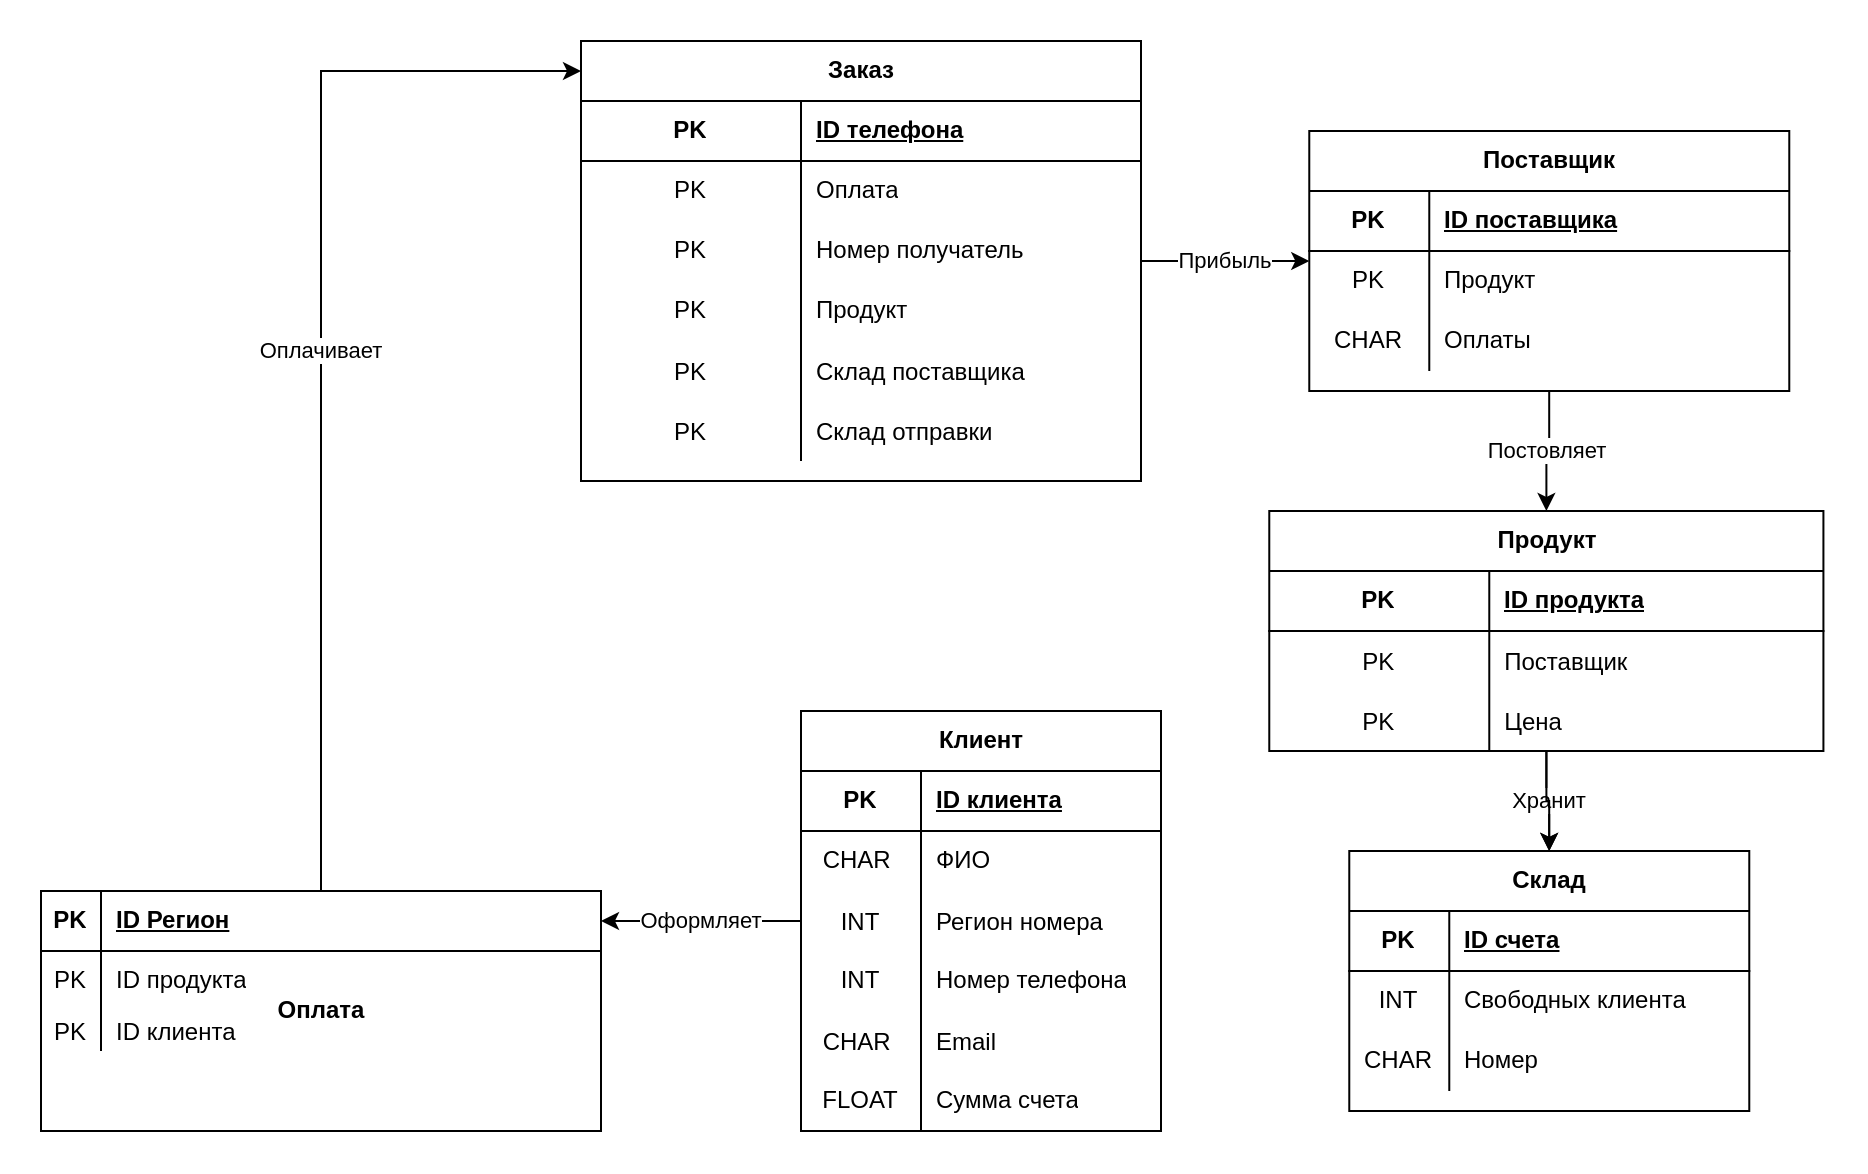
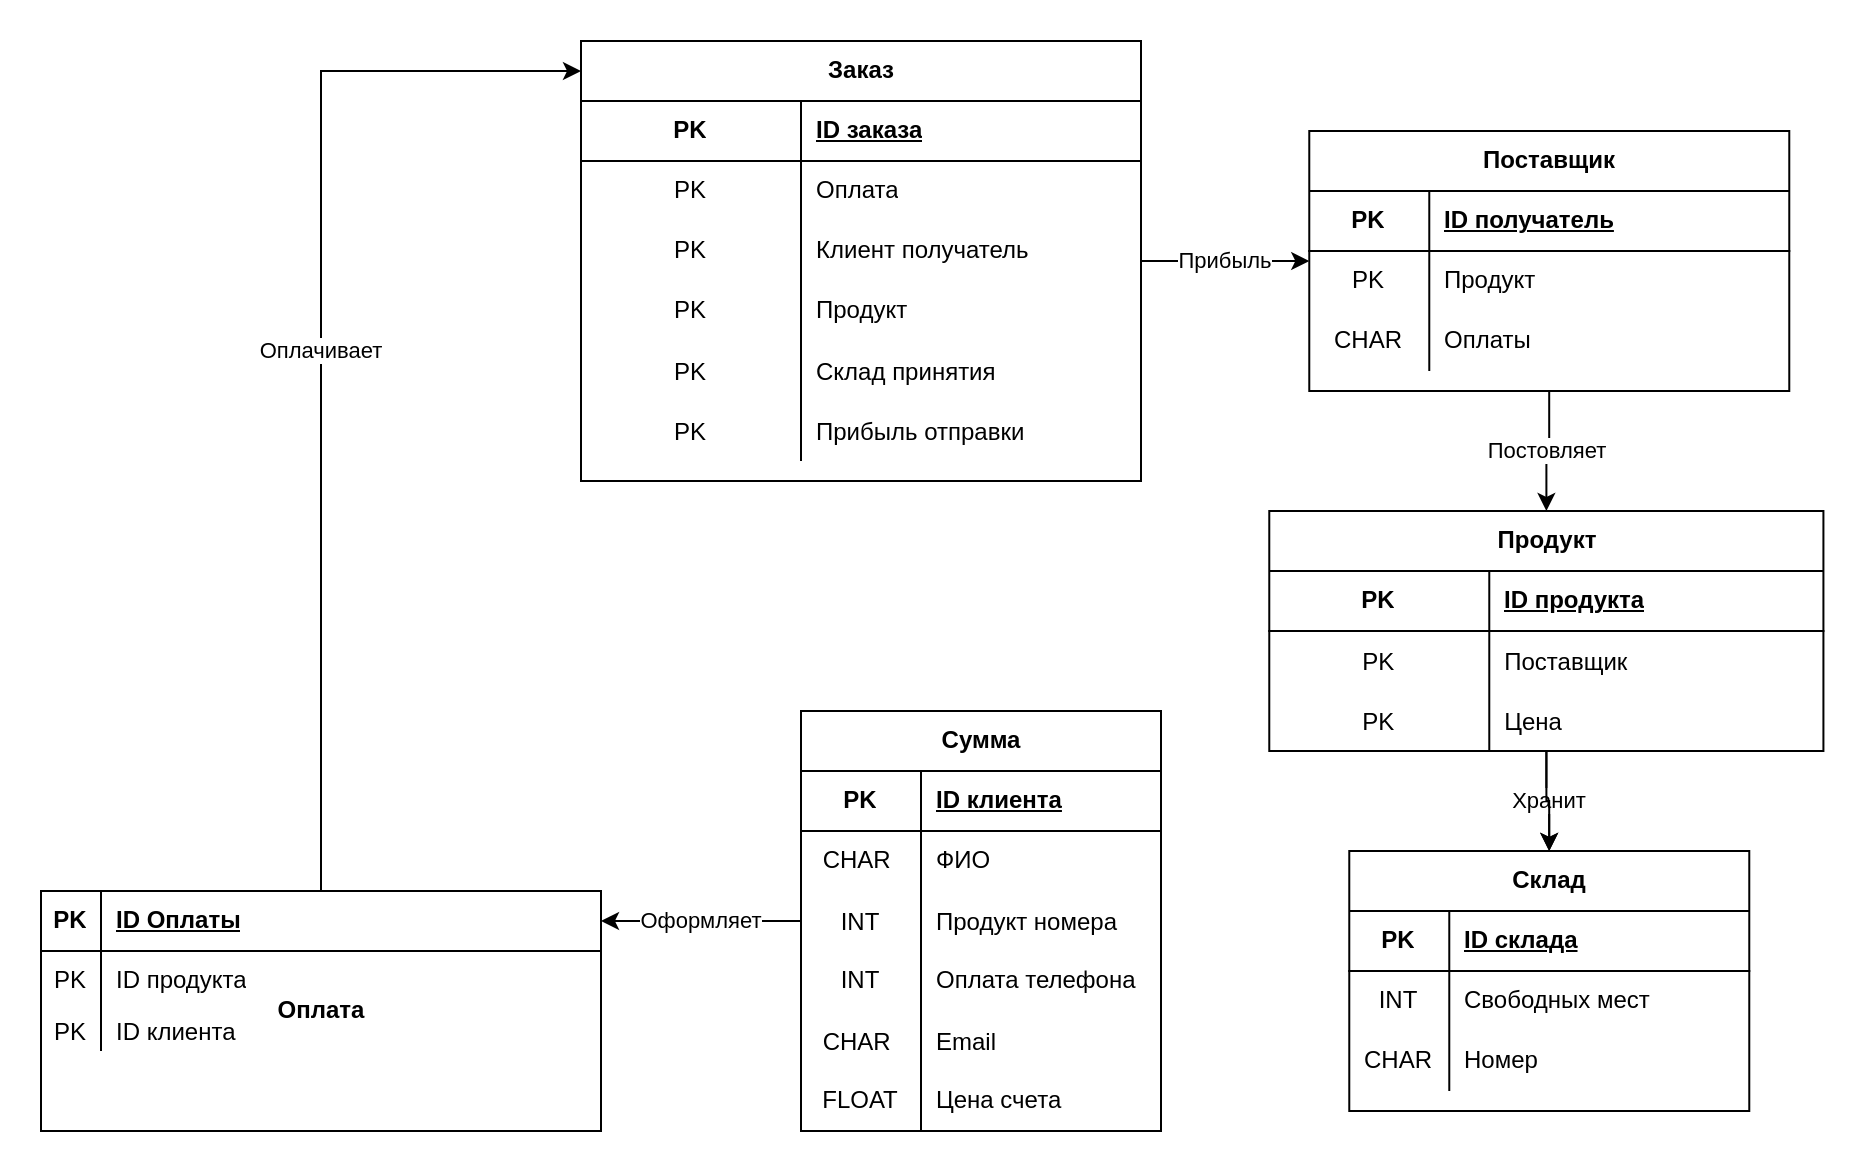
node "ID телефона": label "ID телефона" -> "ID заказа"
node "ID поставщика": label "ID поставщика" -> "ID получатель"
node "Номер получатель": label "Номер получатель" -> "Клиент получатель"
node "Склад поставщика": label "Склад поставщика" -> "Склад принятия"
node "Склад отправки": label "Склад отправки" -> "Прибыль отправки"
node "Клиент": label "Клиент" -> "Сумма"
node "ID Регион": label "ID Регион" -> "ID Оплаты"
node "Регион номера": label "Регион номера" -> "Продукт номера"
node "ID счета": label "ID счета" -> "ID склада"
node "Номер телефона": label "Номер телефона" -> "Оплата телефона"
node "Свободных клиента": label "Свободных клиента" -> "Свободных мест"
node "Сумма счета": label "Сумма счета" -> "Цена счета"
